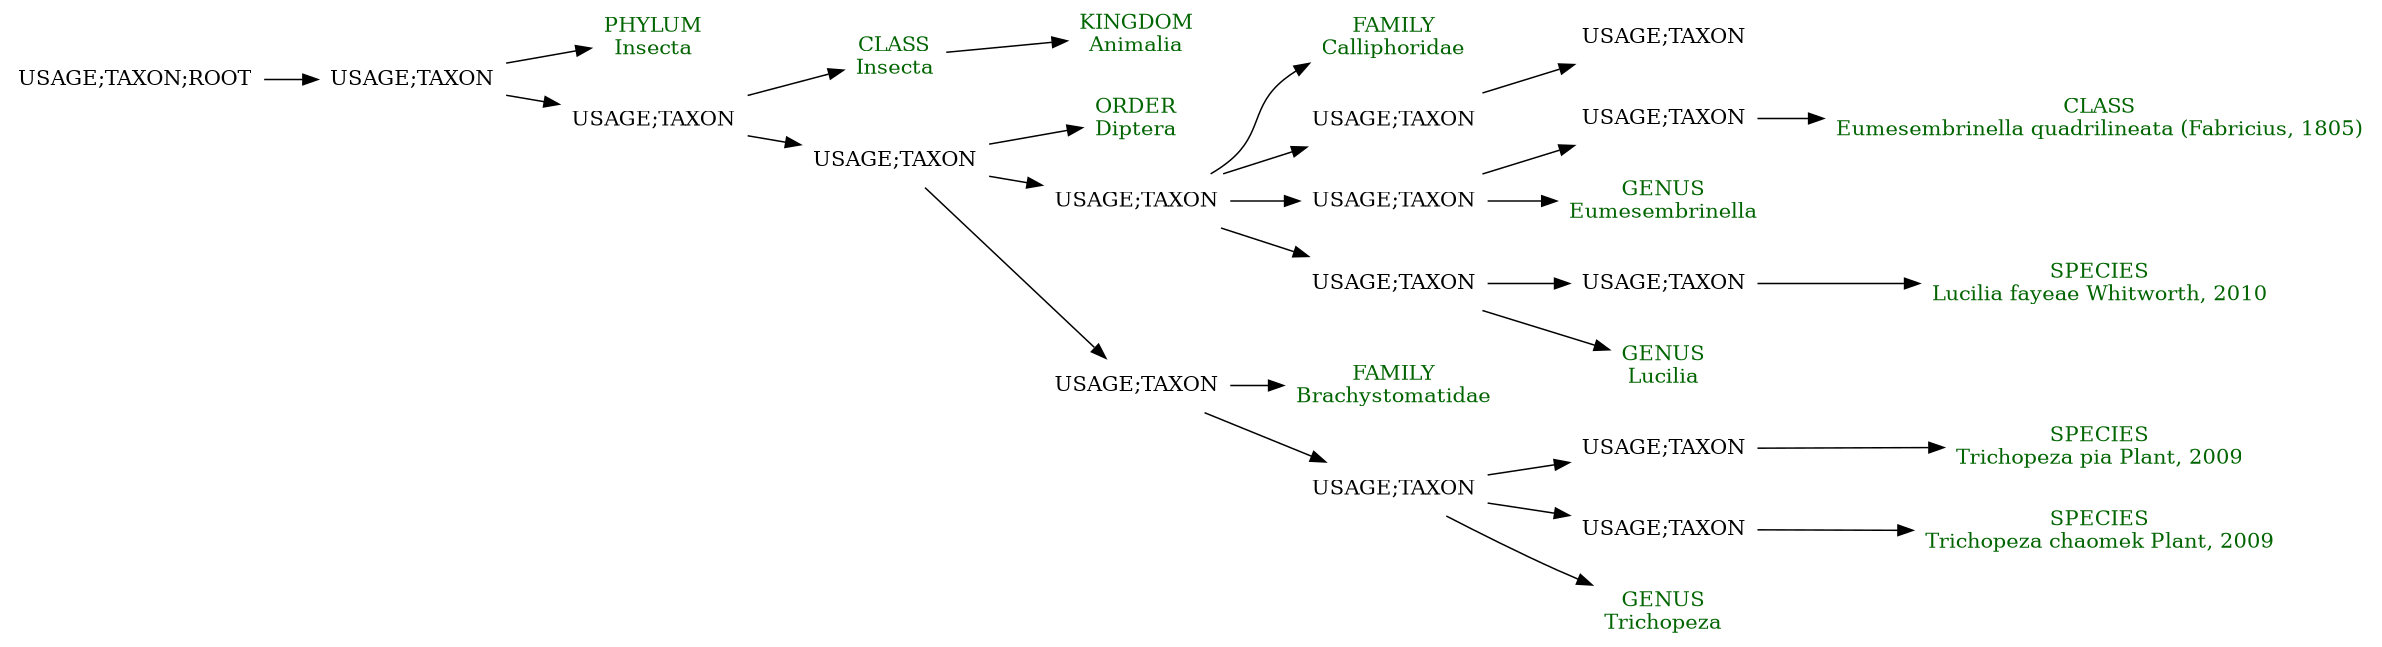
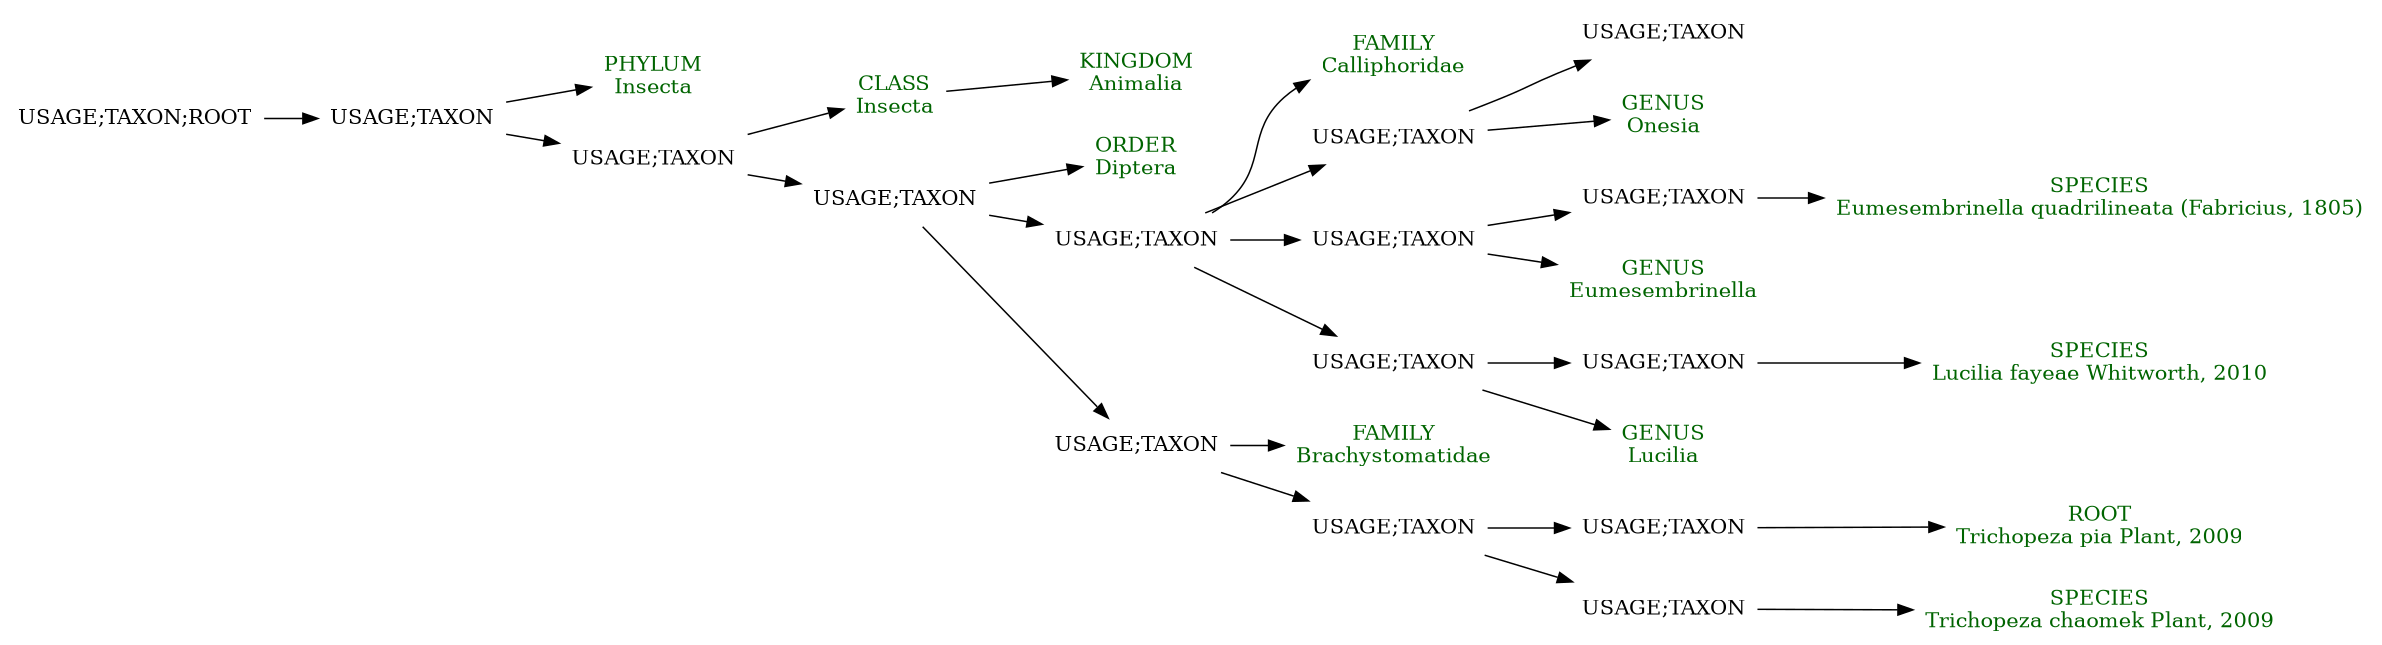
node "GENUS Onesia": added
node "CLASS Eumesembrinella quadrilineata (Fabricius, 1805)": label "CLASS Eumesembrinella quadrilineata (Fabricius, 1805)" -> "SPECIES Eumesembrinella quadrilineata (Fabricius, 1805)"
node "SPECIES Trichopeza pia Plant, 2009": label "SPECIES Trichopeza pia Plant, 2009" -> "ROOT Trichopeza pia Plant, 2009"
node "GENUS Trichopeza": removed
